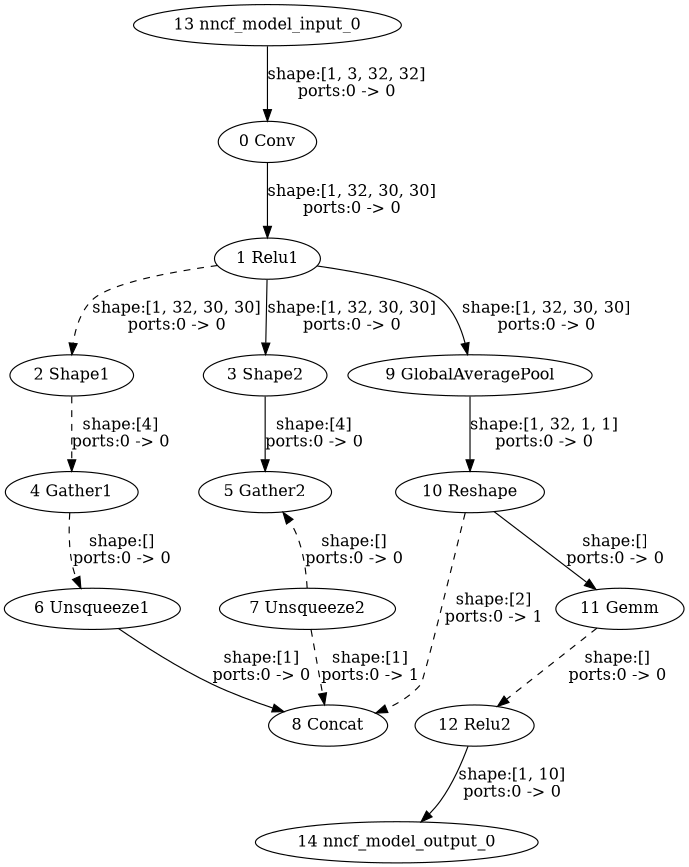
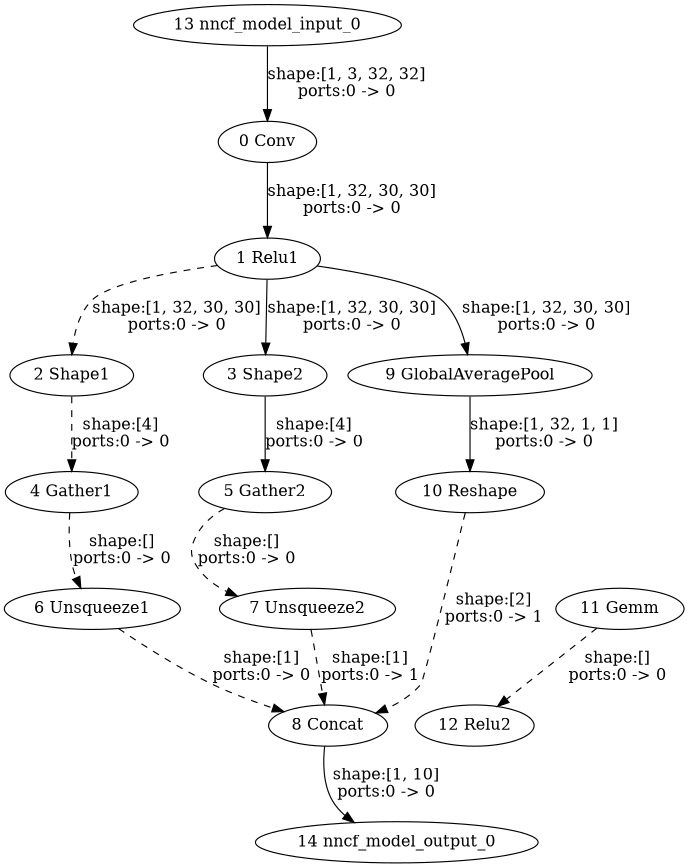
edge "10 Reshape" -> "11 Gemm": removed, label "shape:[] ports:0 -> 0"
edge "7 Unsqueeze2" -> "5 Gather2": reversed
edge "6 Unsqueeze1" -> "8 Concat": style solid -> dashed
edge "12 Relu2" -> "14 nncf_model_output_0": now "8 Concat" -> "14 nncf_model_output_0"
